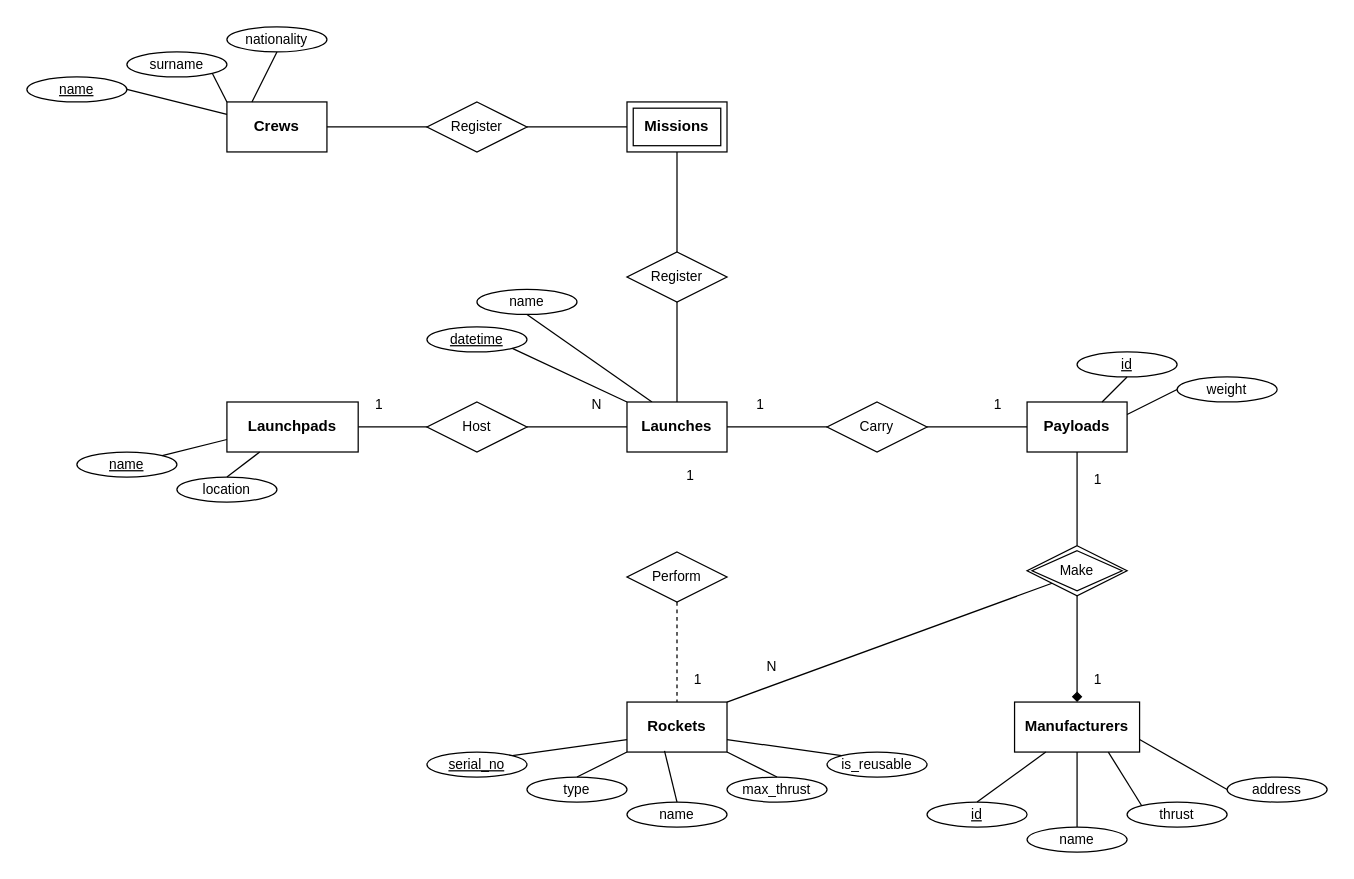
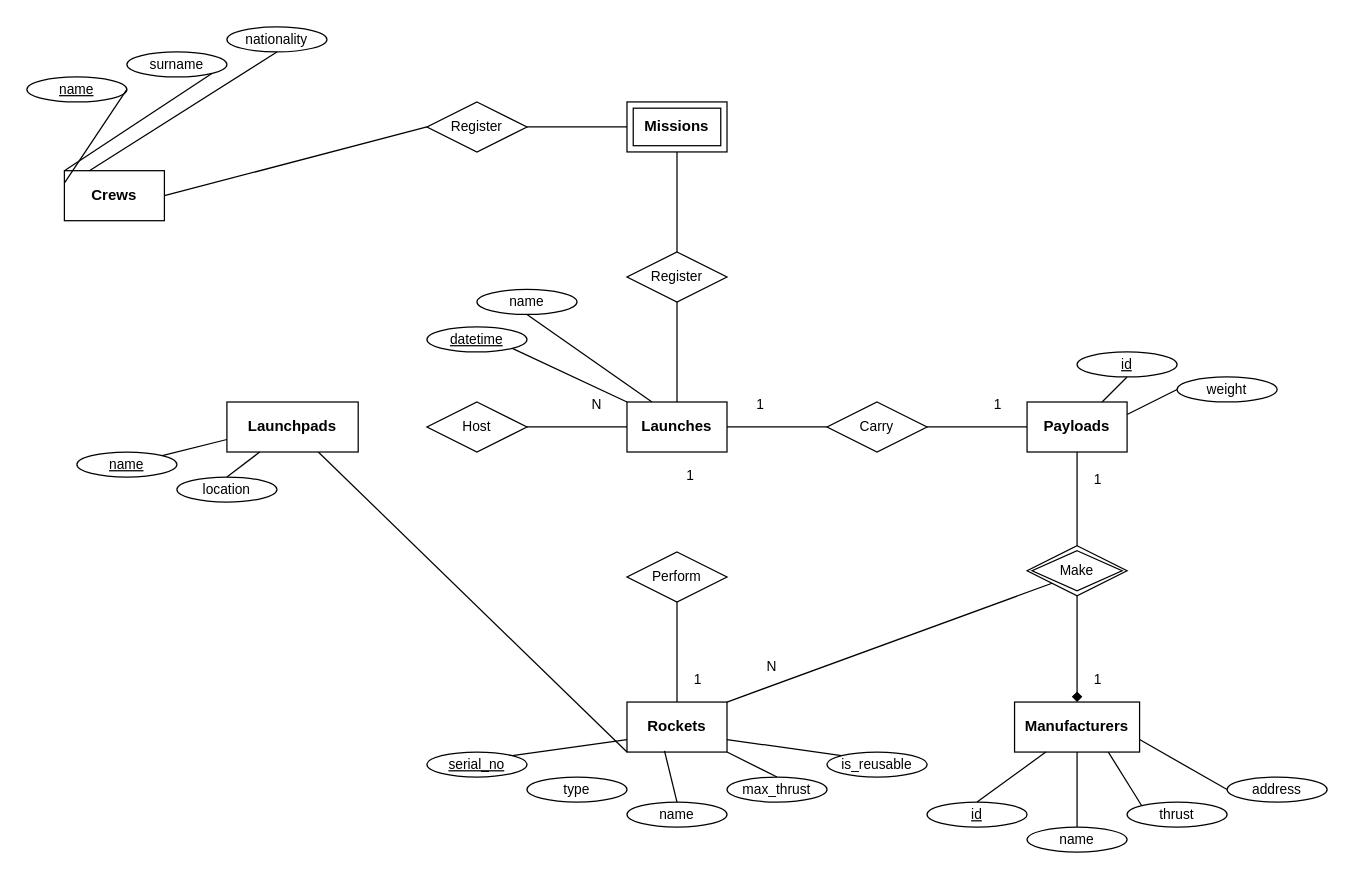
node "Crews": moved (277, 127) -> (114, 196)
edge "Launchpads" -- "Host": removed, label "1"
edge "Perform" -- "Rockets": style dashed -> solid
edge "Rockets" -- "type": now "Rockets" -- "Launchpads"
